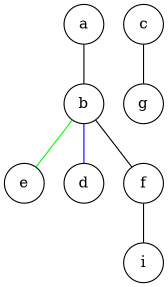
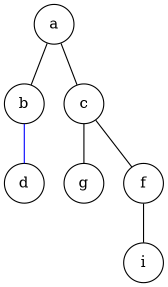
edge "a" -- "c": added
edge "b" -- "f": now "c" -- "f"
node "e": removed
